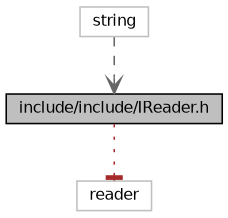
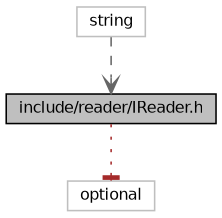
node "include/include/IReader.h": label "include/include/IReader.h" -> "include/reader/IReader.h"
node "reader": label "reader" -> "optional"
